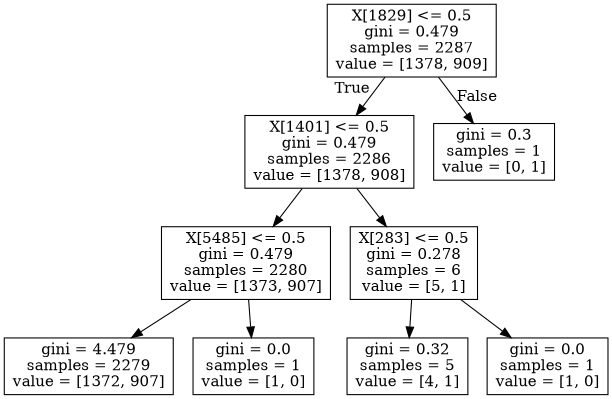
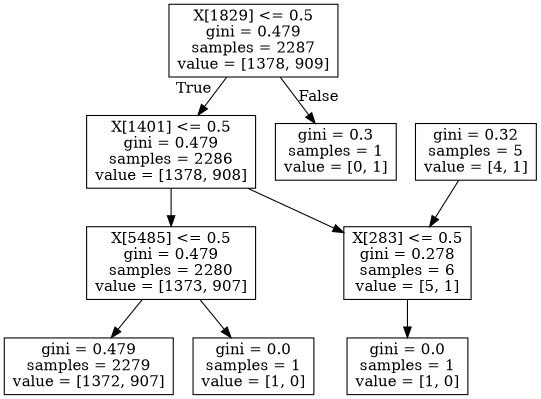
edge "X[283] <= 0.5 gini = 0.278 samples = 6 value = [5, 1]" -> "gini = 0.32 samples = 5 value = [4, 1]": reversed
node "gini = 4.479 samples = 2279 value = [1372, 907]": label "gini = 4.479 samples = 2279 value = [1372, 907]" -> "gini = 0.479 samples = 2279 value = [1372, 907]"
